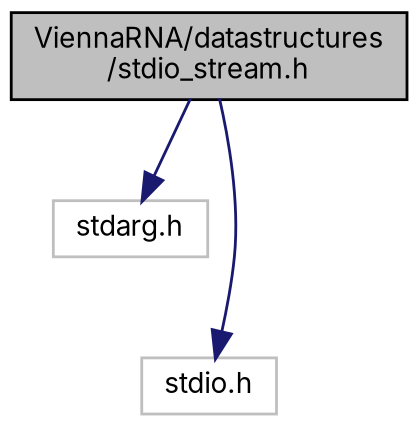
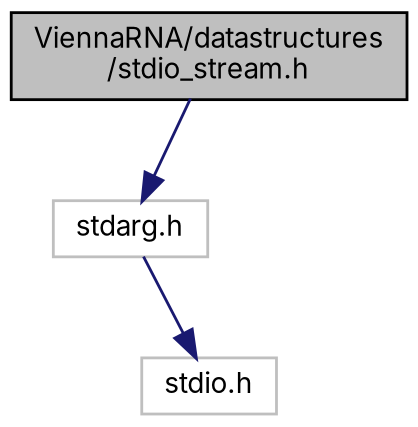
edge "ViennaRNA/datastructures /stdio_stream.h" -> "stdio.h": now "stdarg.h" -> "stdio.h"
